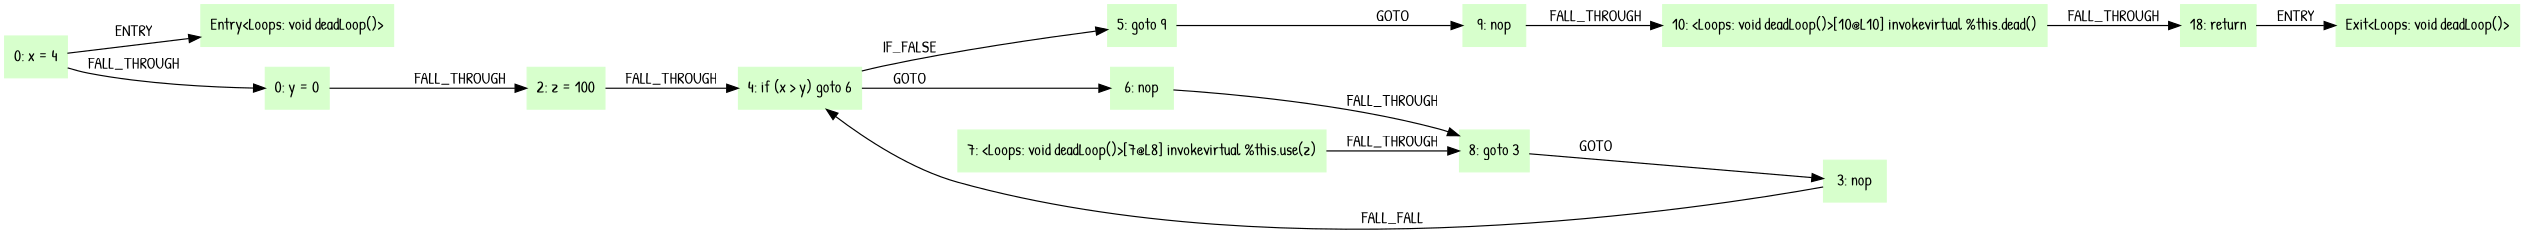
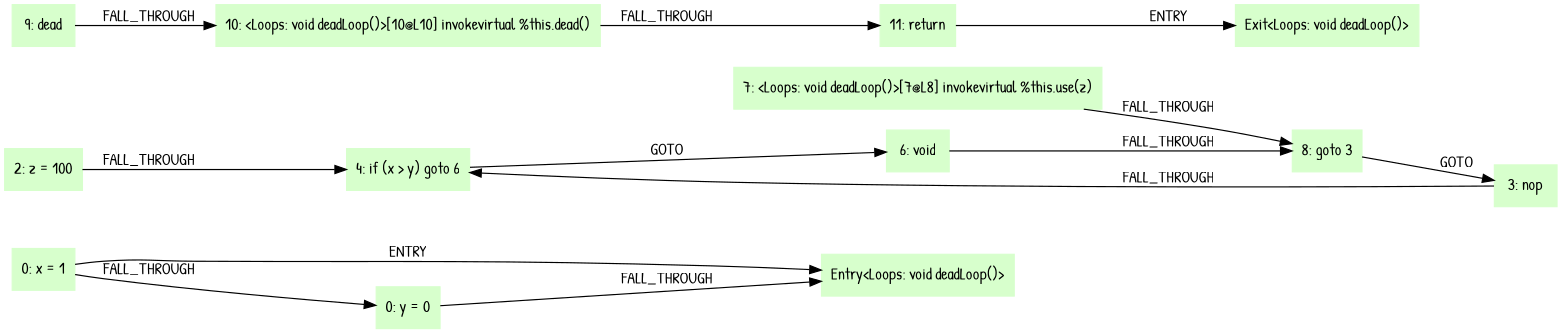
node "5: goto 9": removed
node "9: nop": label "9: nop" -> "9: dead"
node "18: return": label "18: return" -> "11: return"
node "0: x = 4": label "0: x = 4" -> "0: x = 1"
edge "0: y = 0" -> "2: z = 100": now "0: y = 0" -> "Entry<Loops: void deadLoop()>"
node "6: nop": label "6: nop" -> "6: void"
edge "3: nop" -> "4: if (x > y) goto 6": label "FALL_FALL" -> "FALL_THROUGH"
